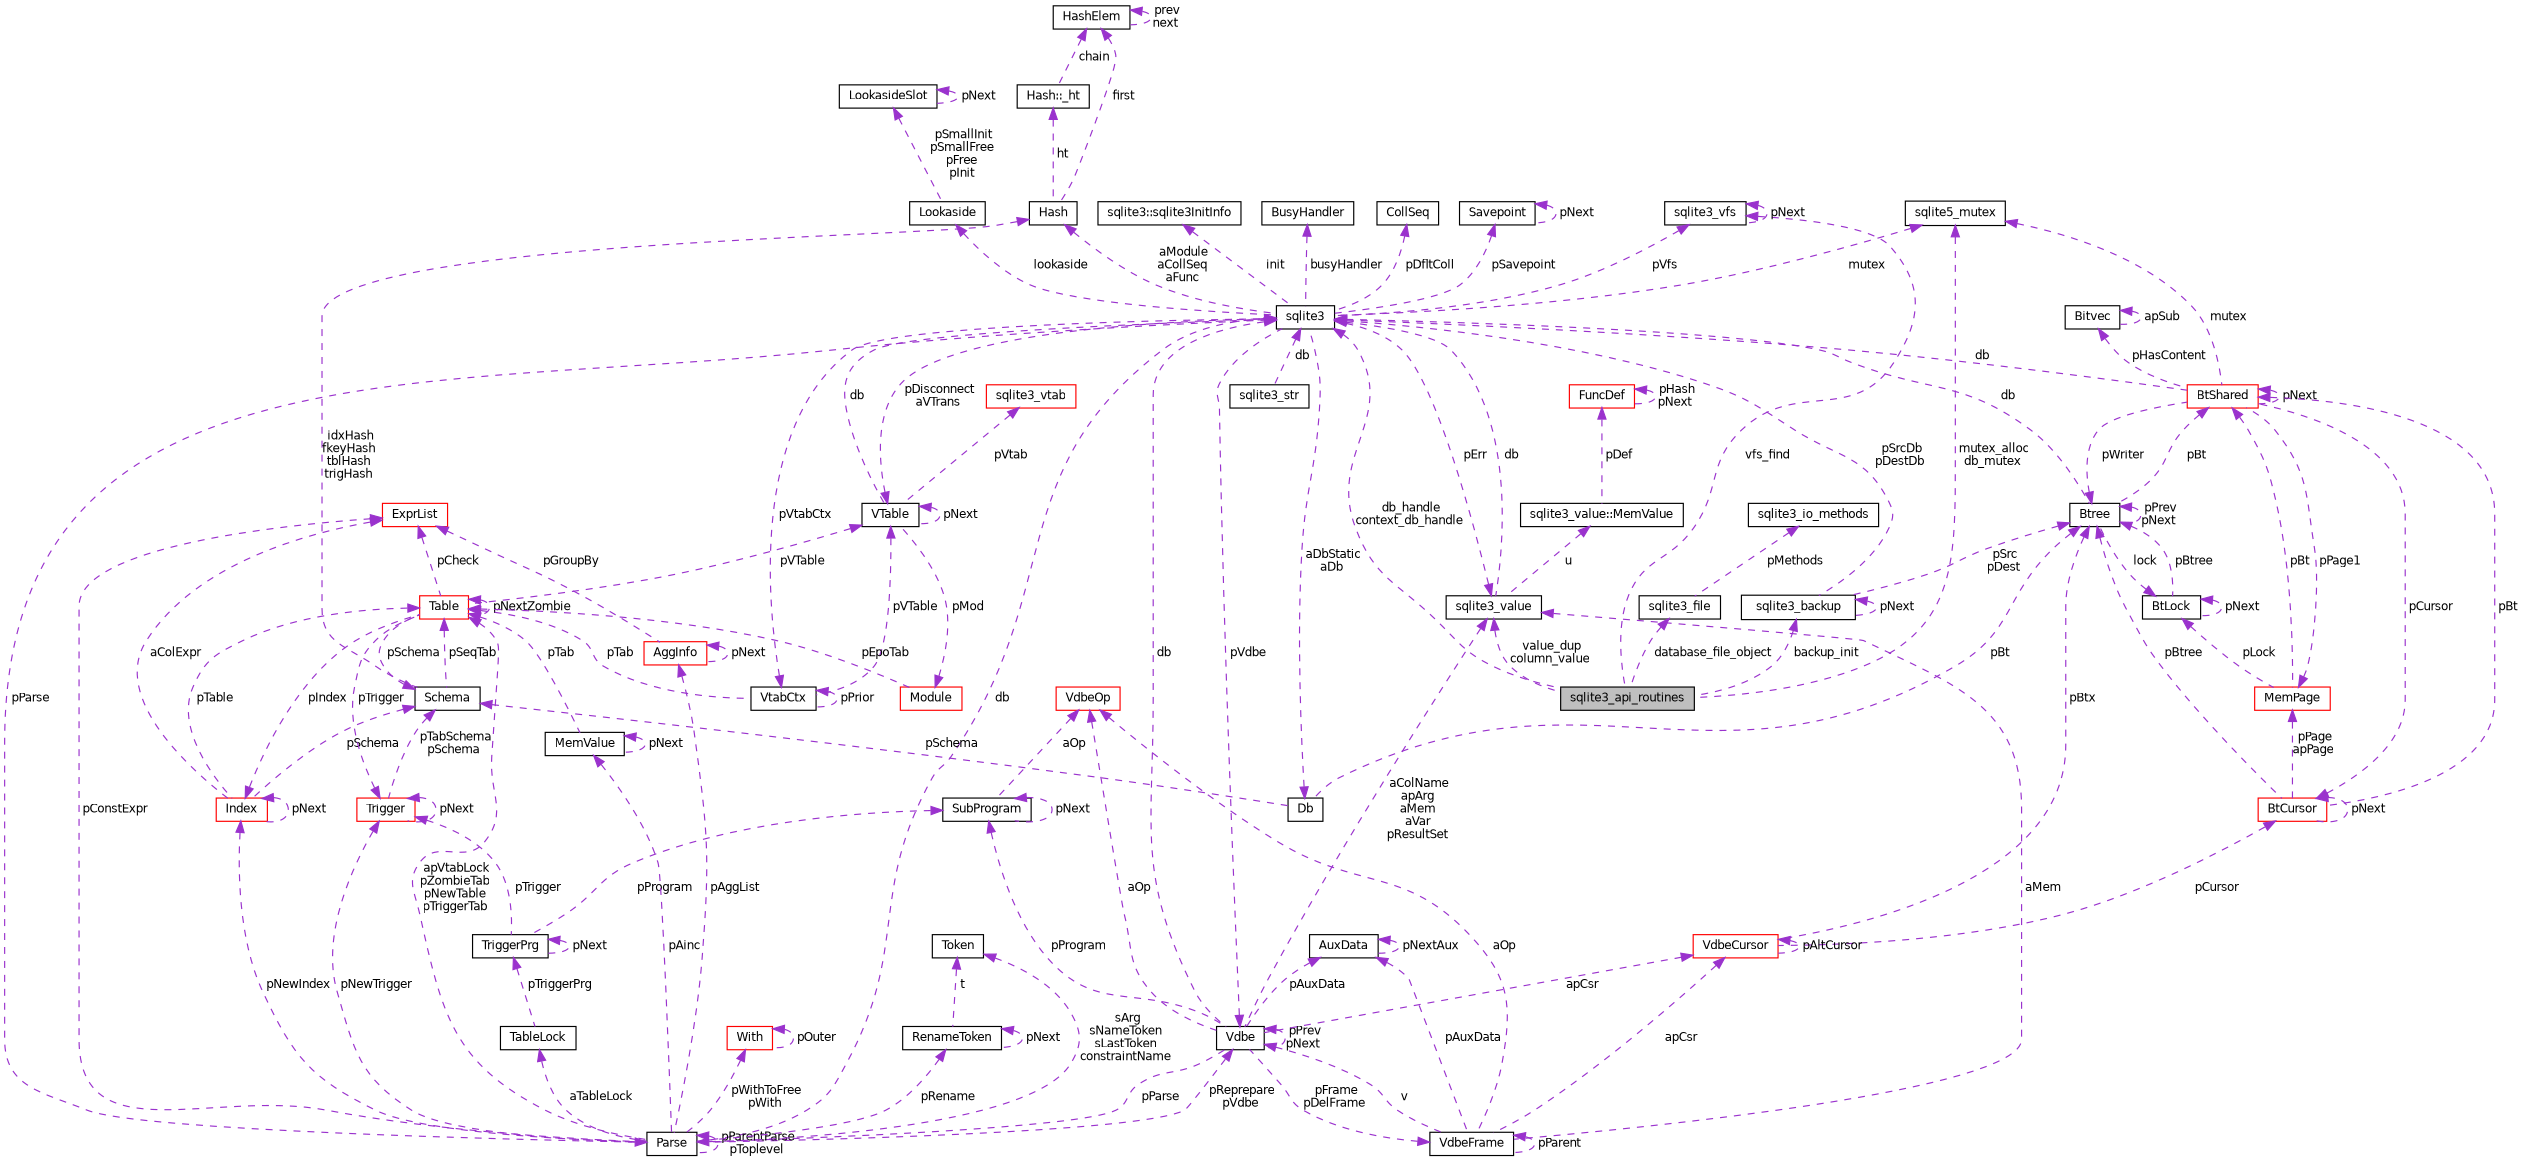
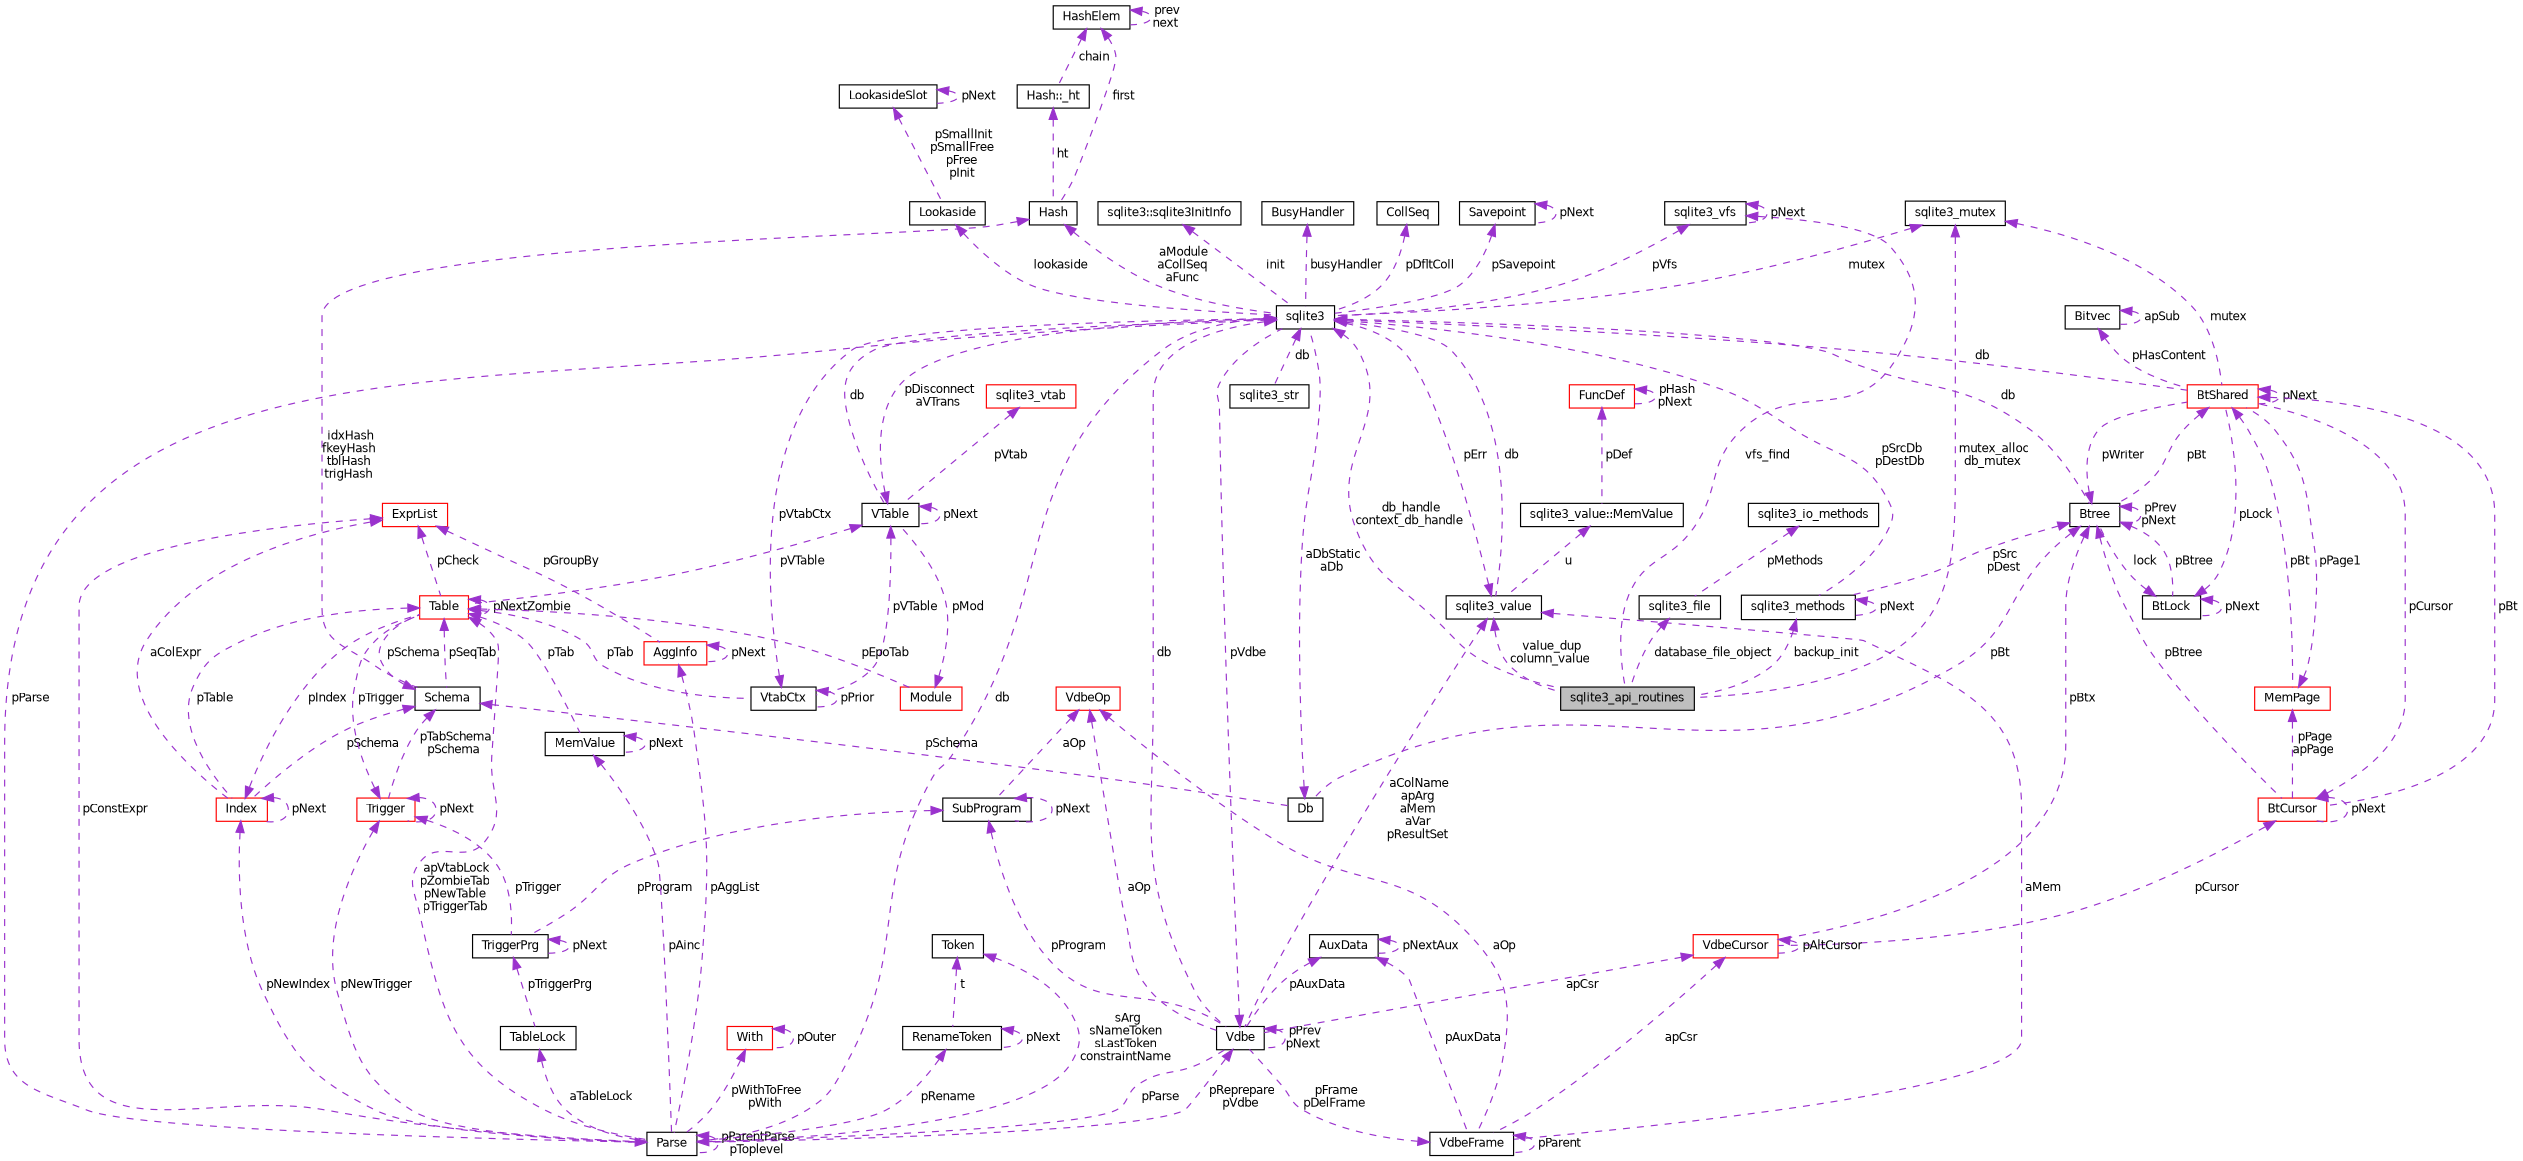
node "sqlite5_mutex": label "sqlite5_mutex" -> "sqlite3_mutex"
node "sqlite3_backup": label "sqlite3_backup" -> "sqlite3_methods"
edge "MemPage" -> "BtLock": now "BtShared" -> "BtLock"
edge "VdbeFrame" -> "Vdbe": removed, label "v"
